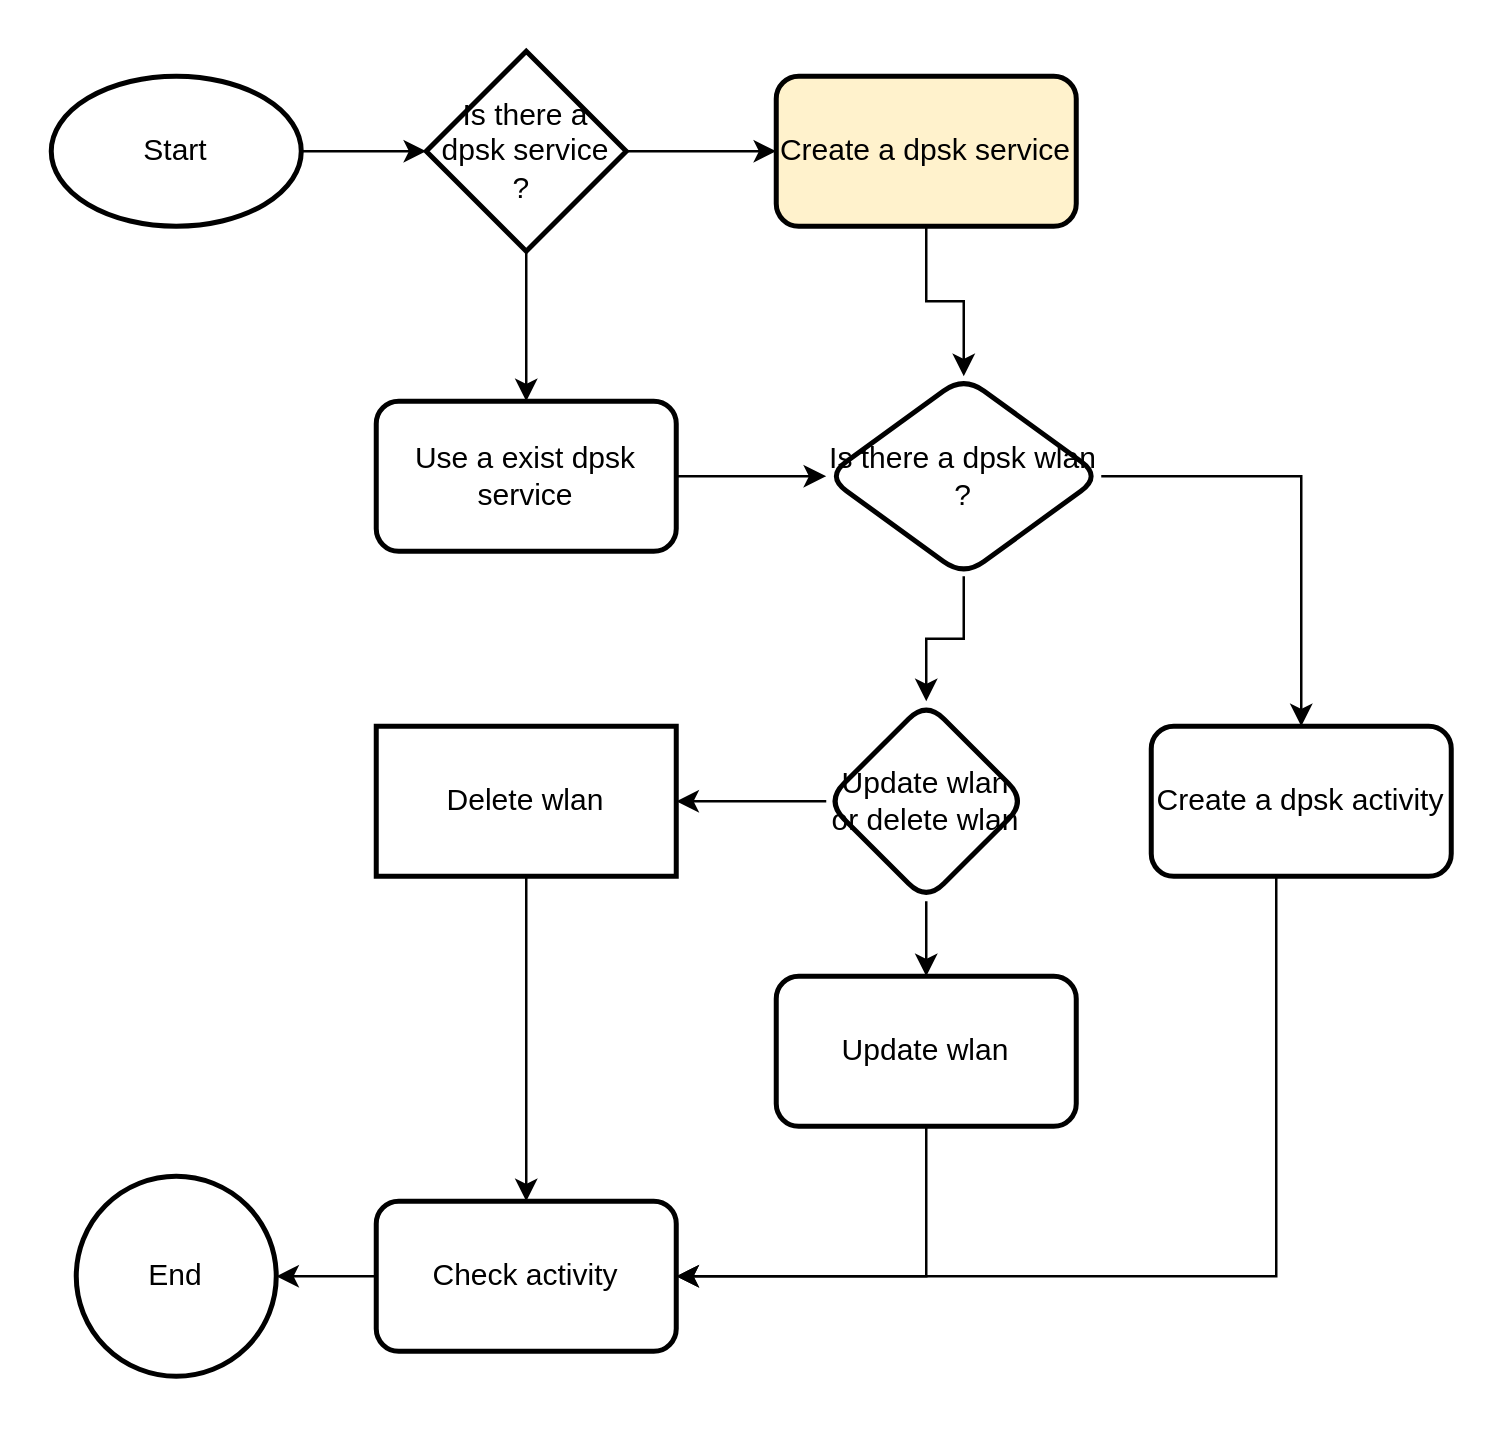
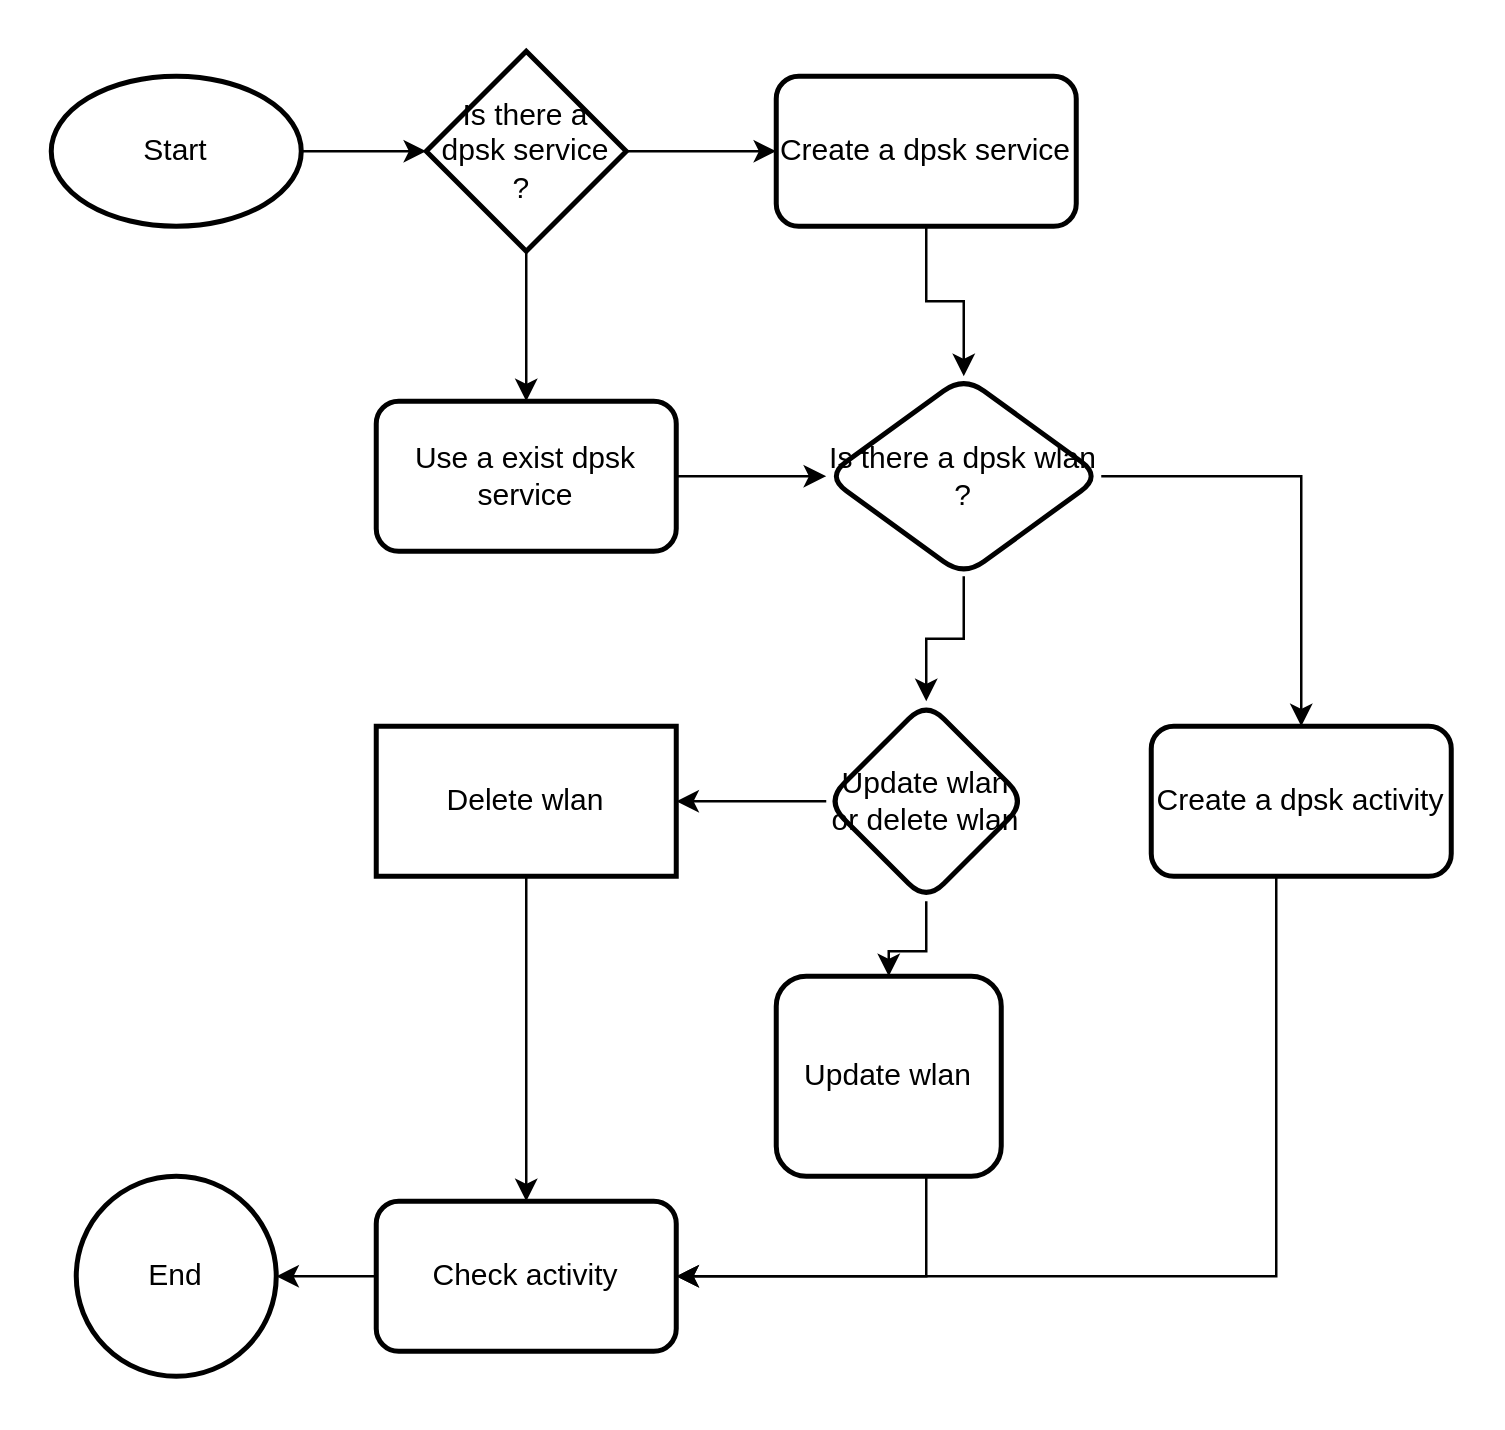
node "Create a dpsk service": fillcolor #fff2cc -> #ffffff
node "Update wlan": size 300x150 -> 225x200
